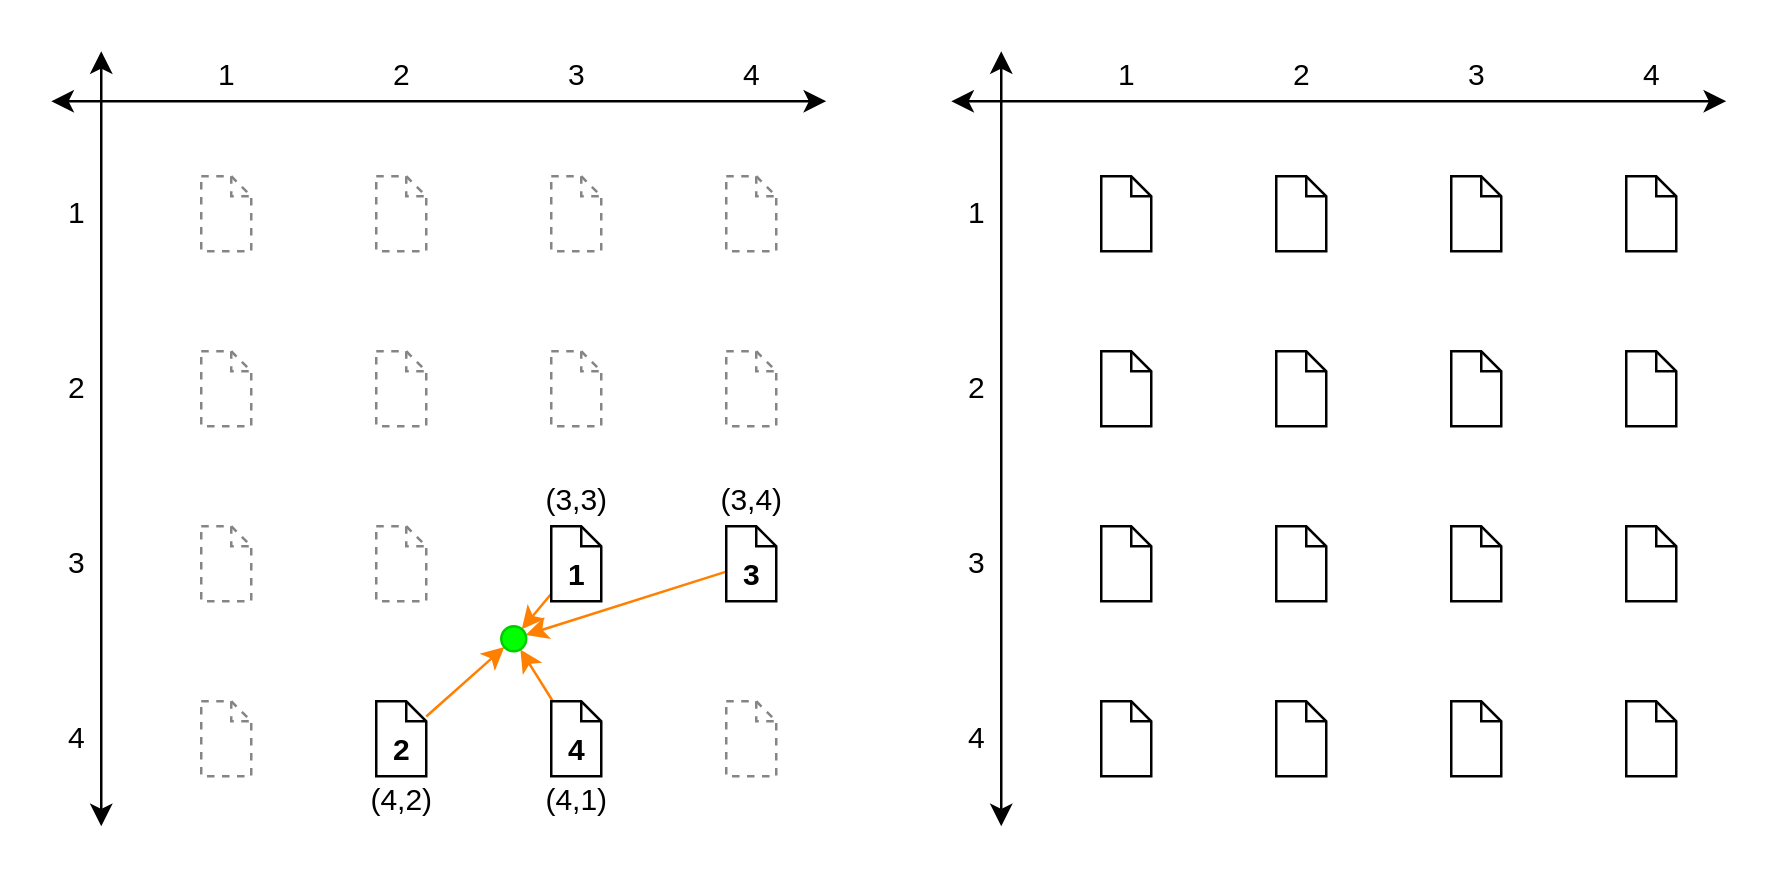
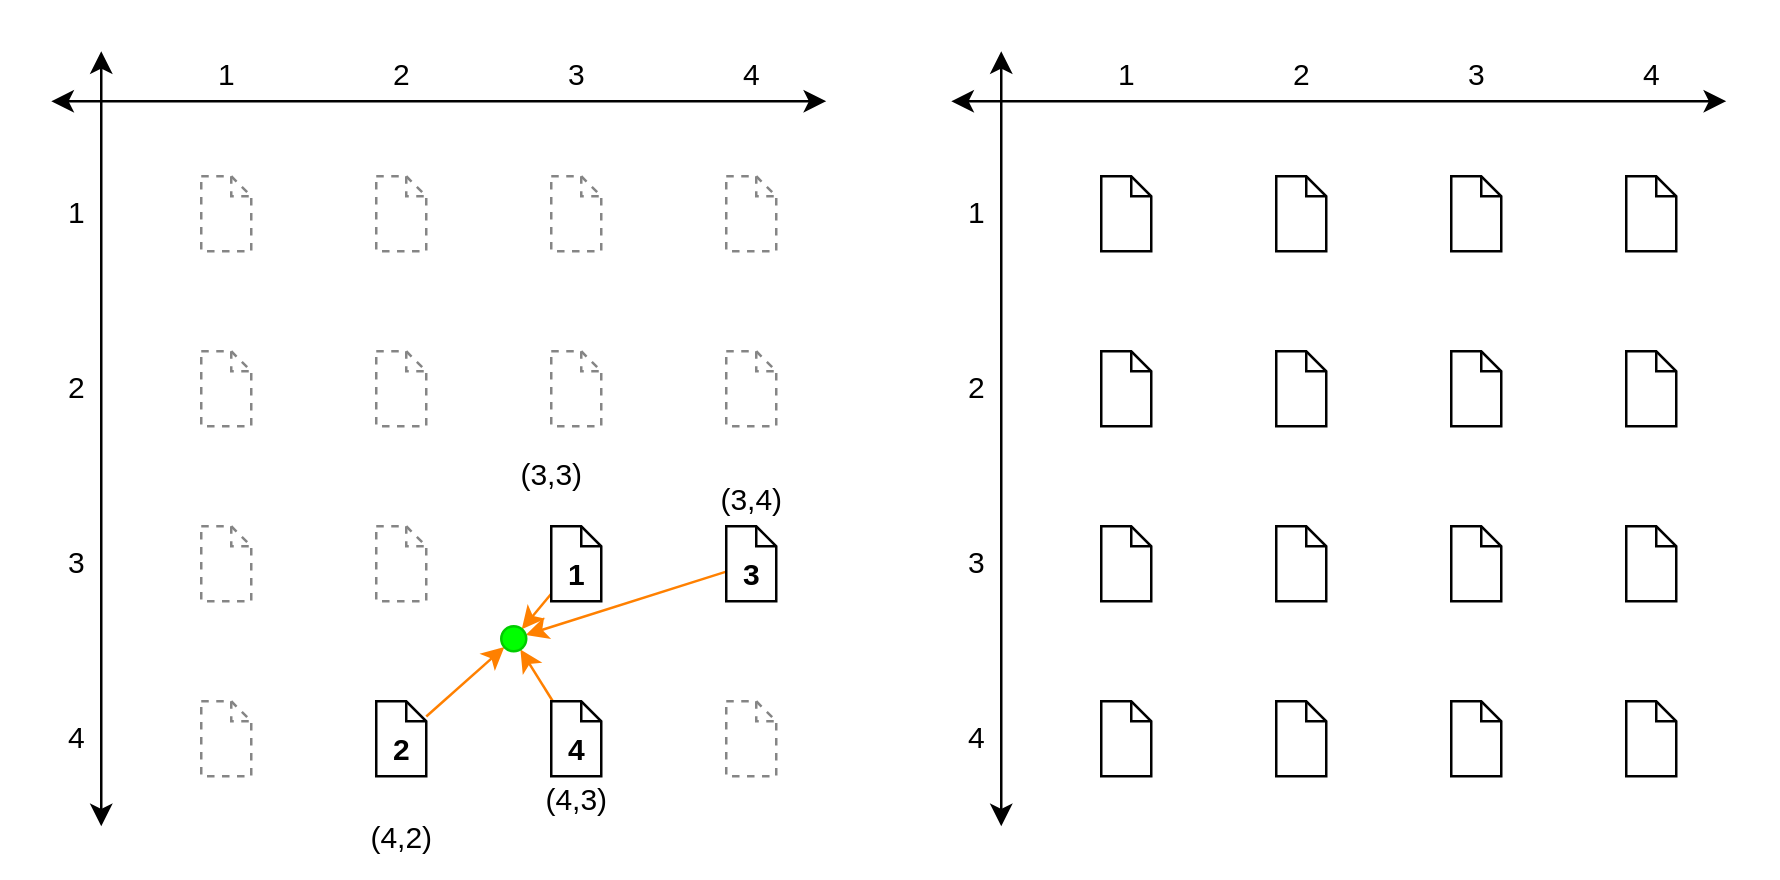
node "(3,3)": moved (576, 501) -> (551, 476)
node "(4,2)": moved (401, 801) -> (401, 839)
node "(4,1)": label "(4,1)" -> "(4,3)"
